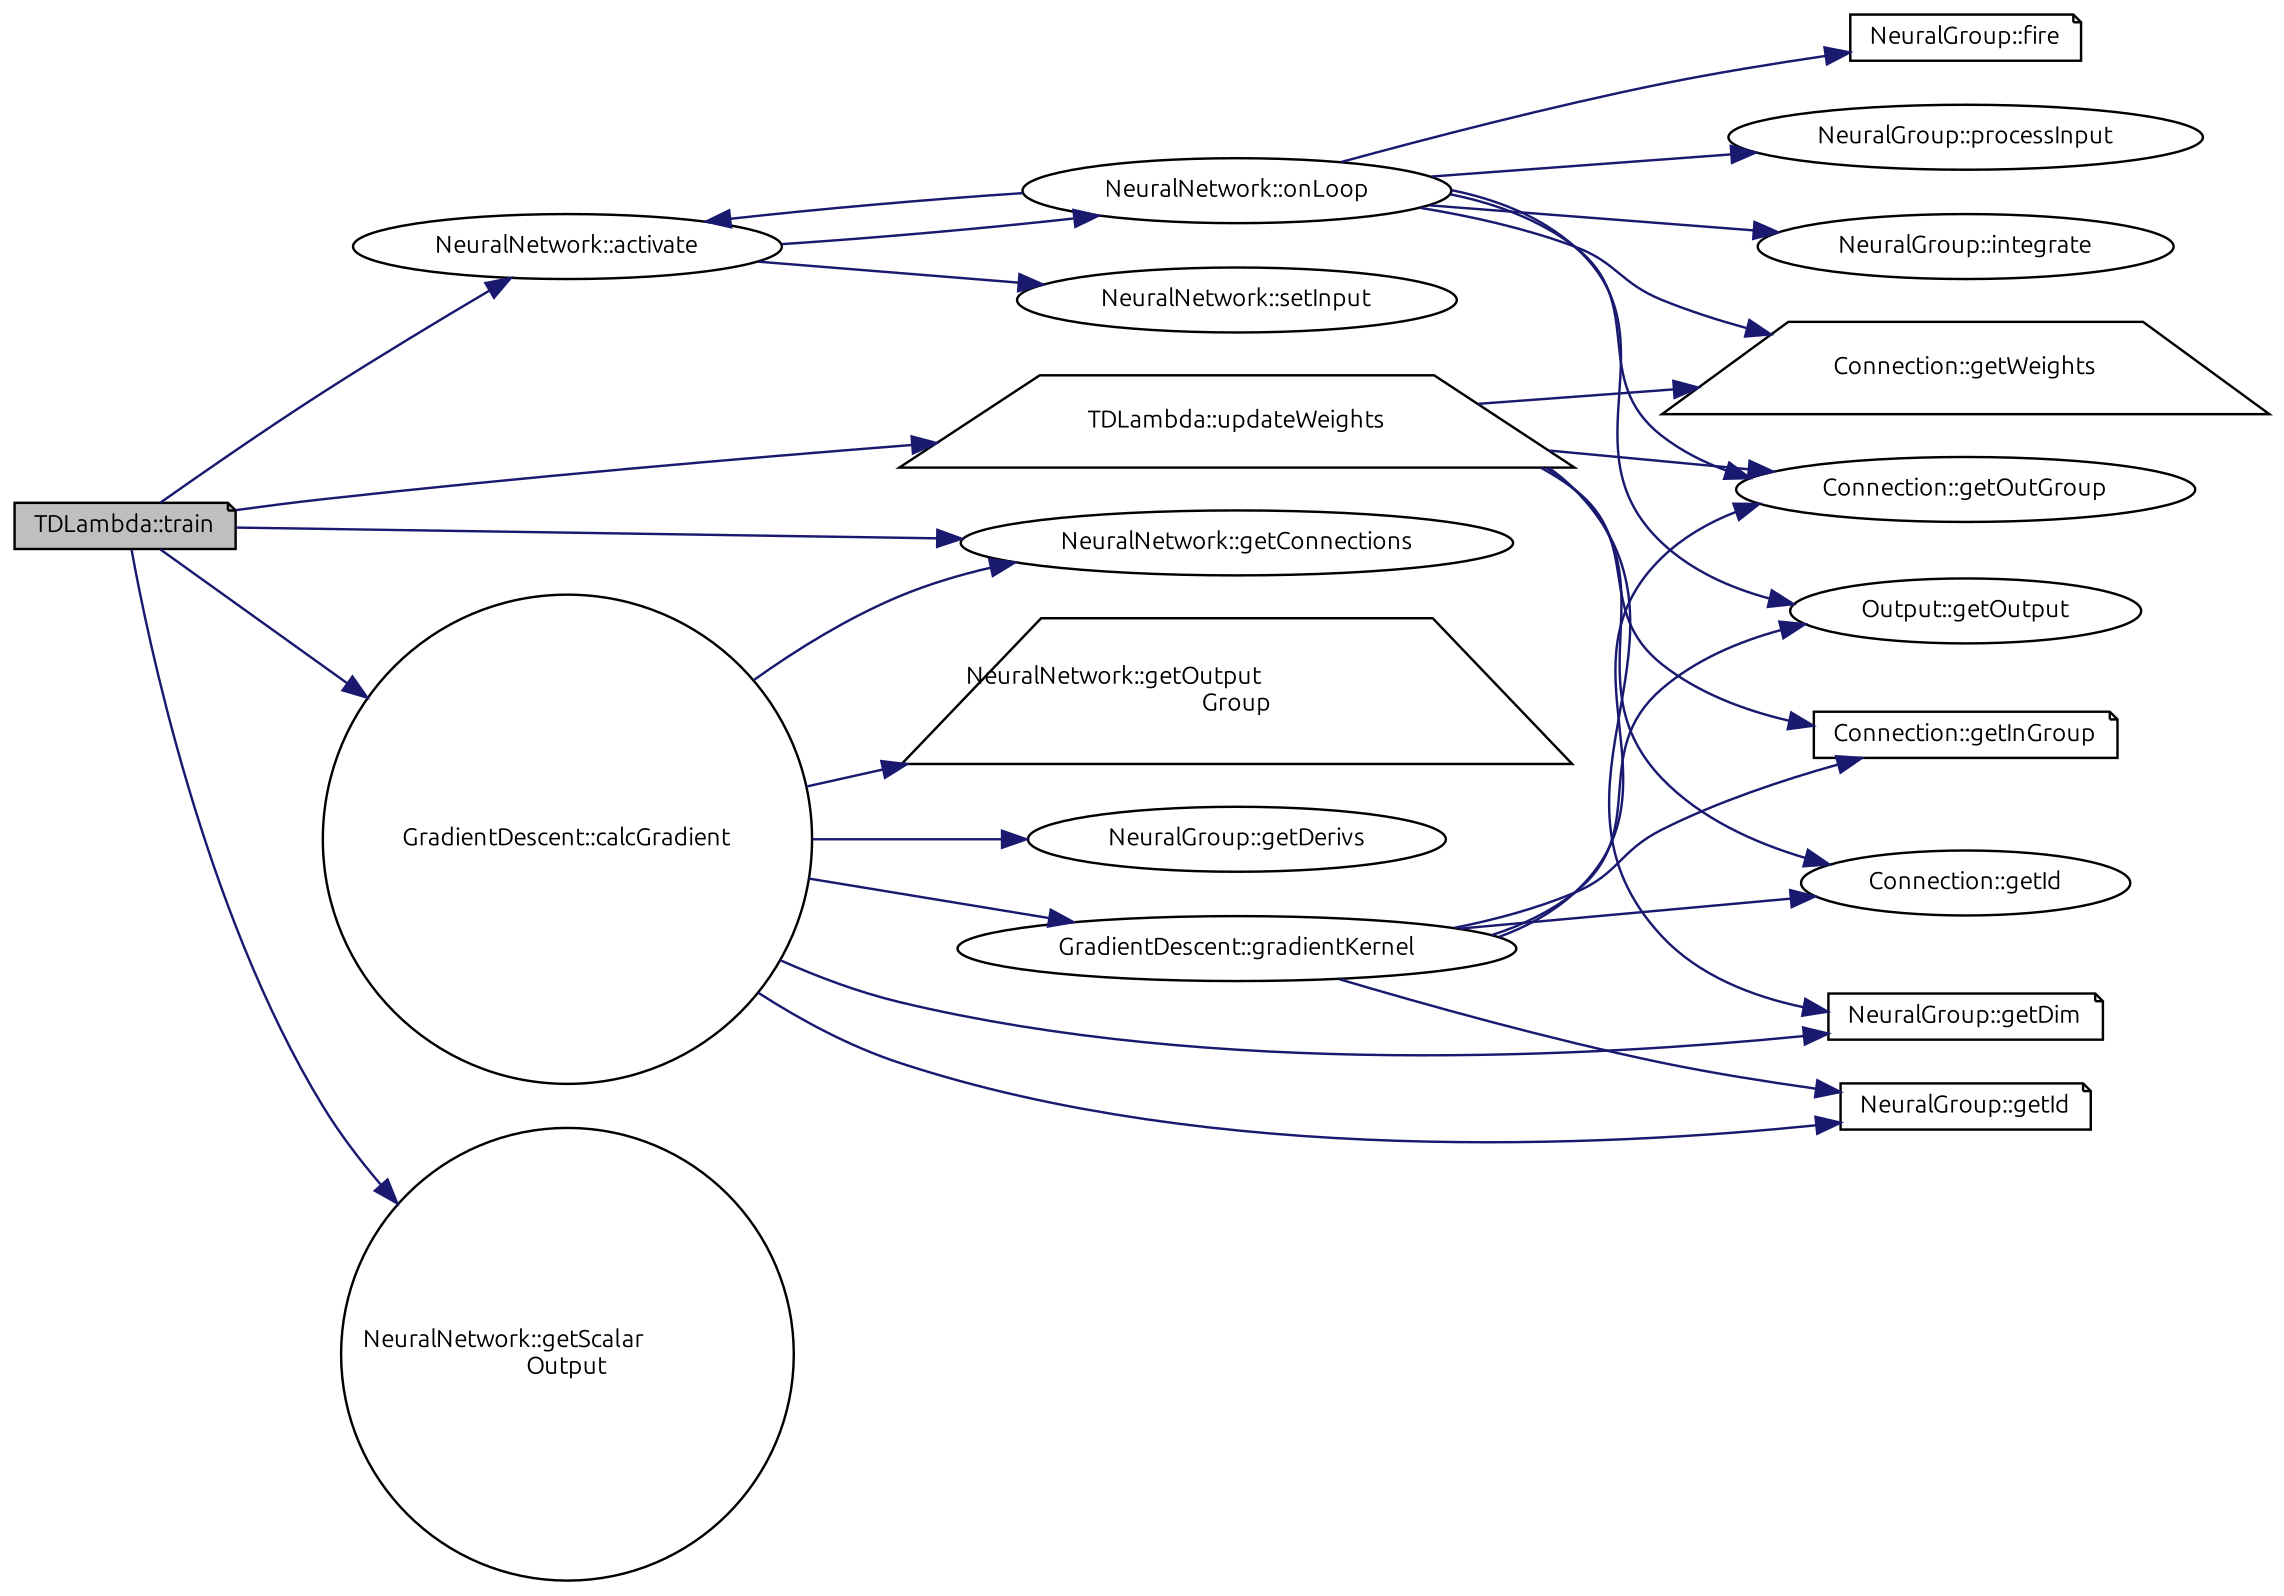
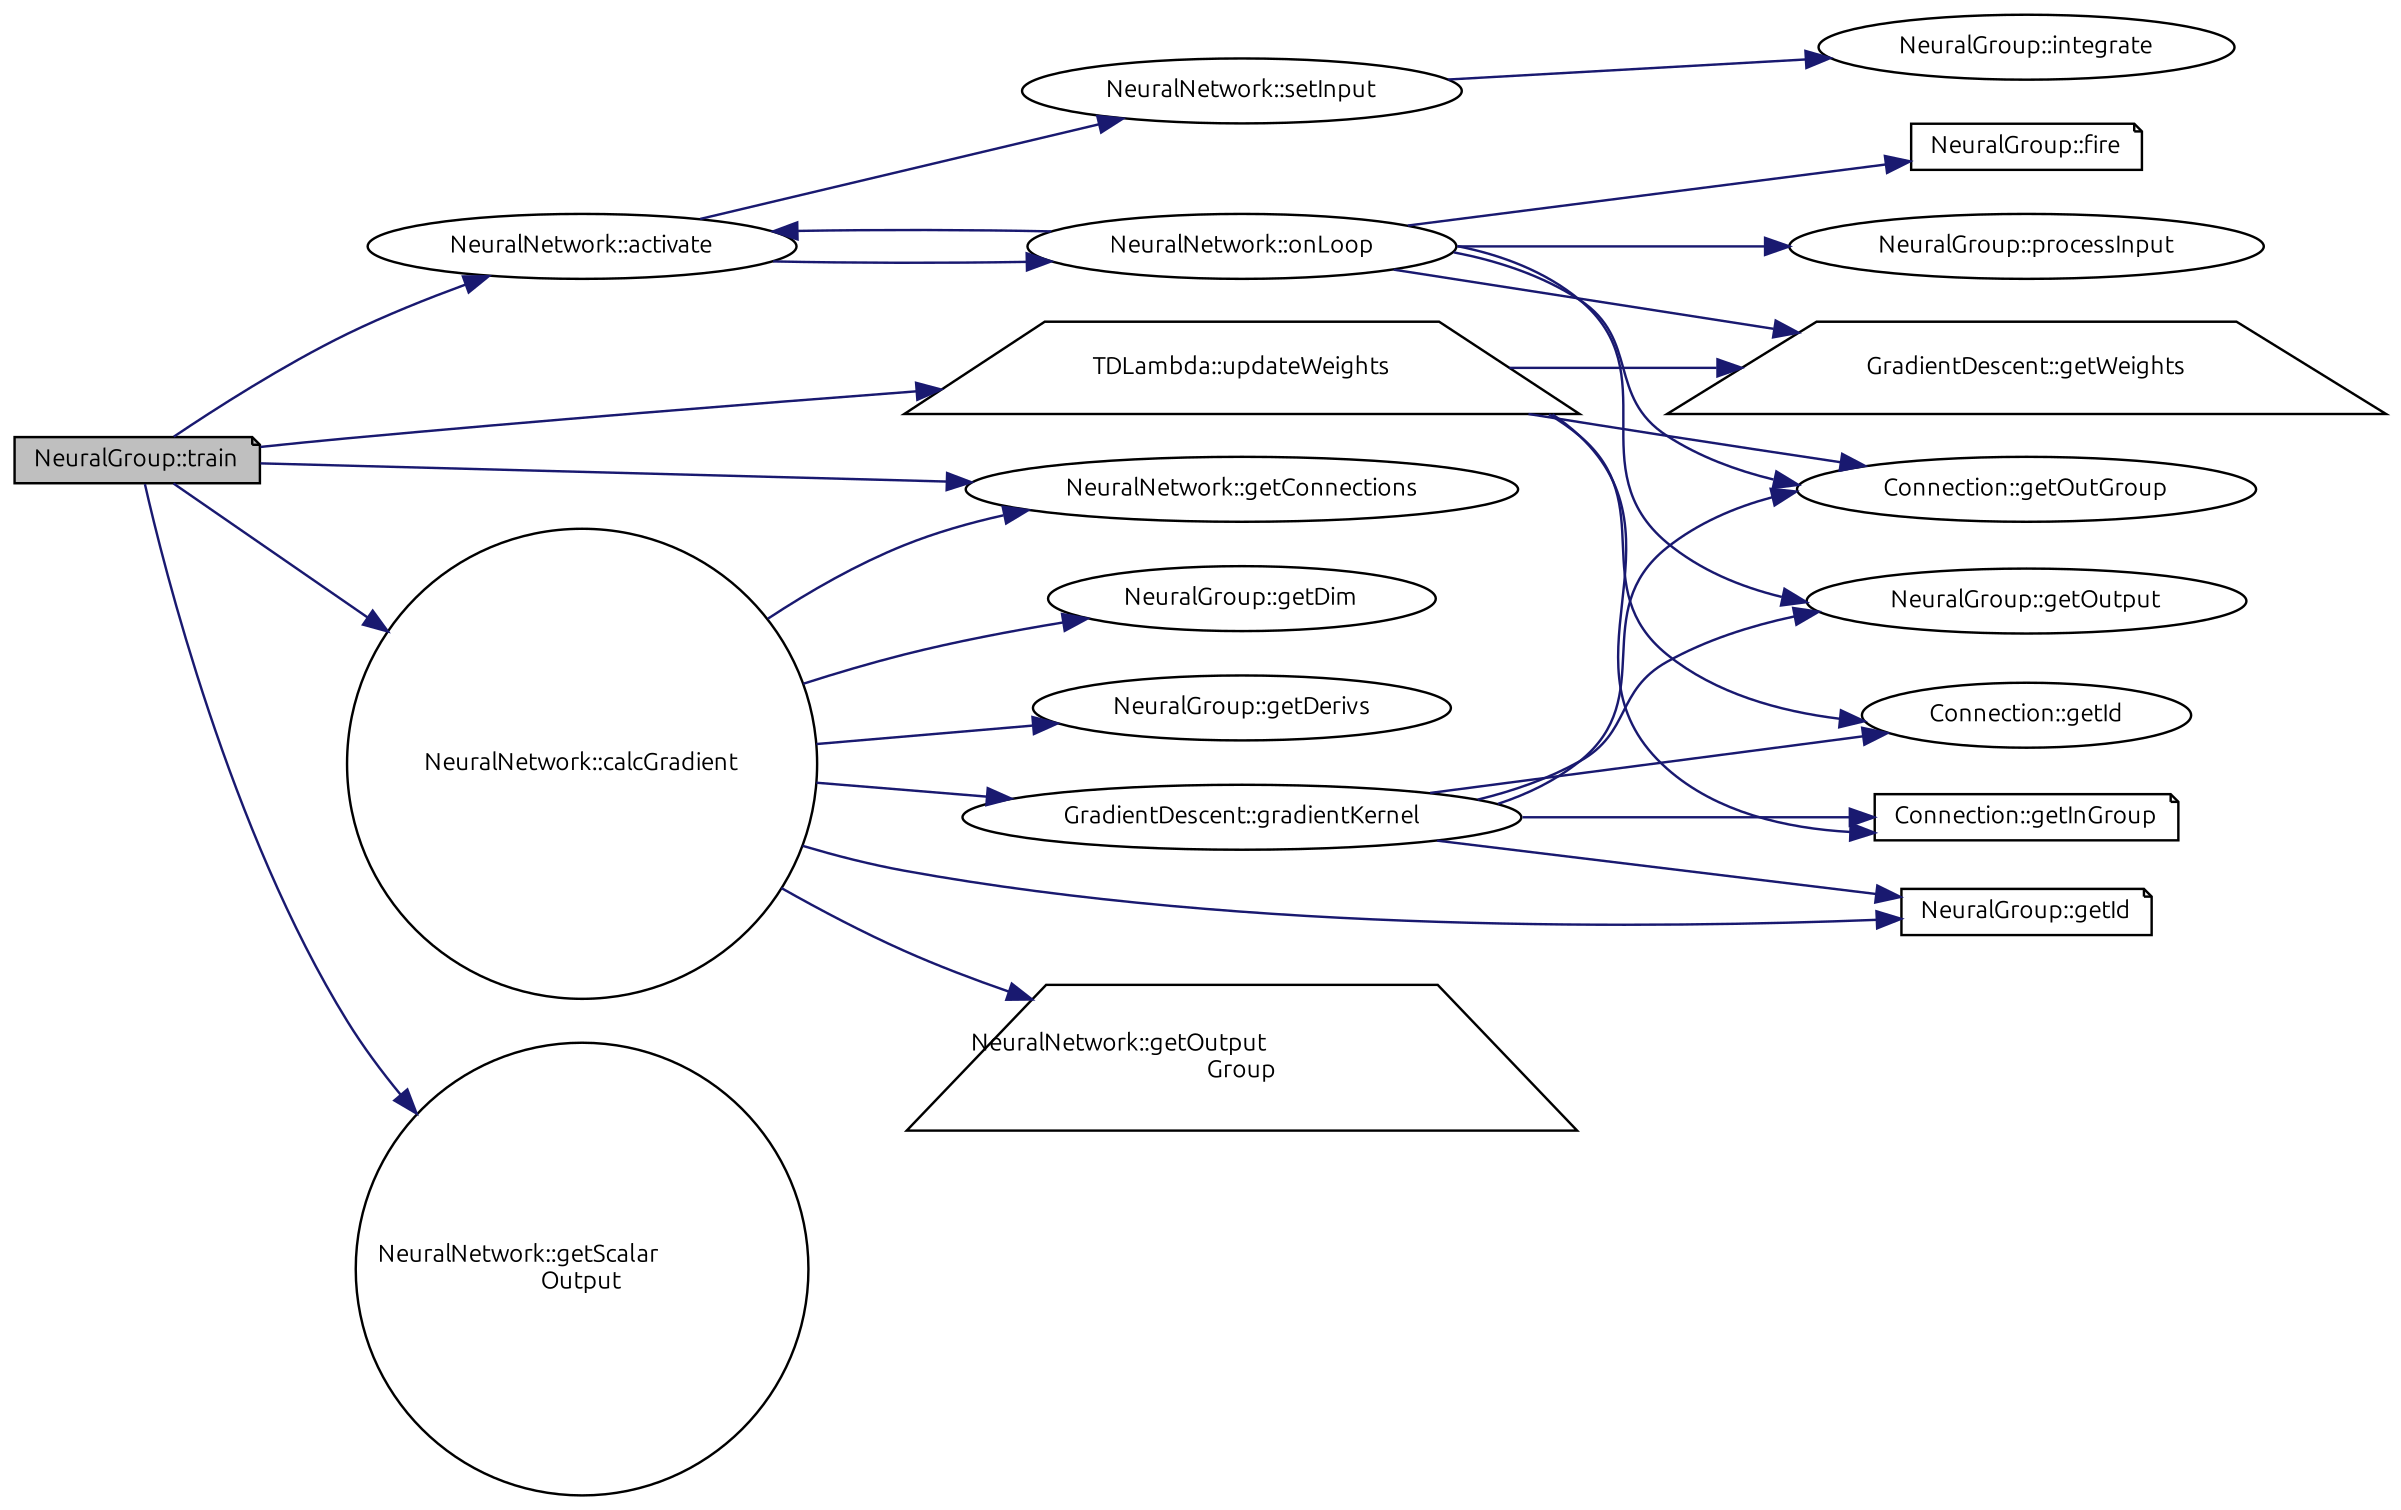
edge "NeuralNetwork::onLoop" -> "NeuralGroup::integrate": now "NeuralNetwork::setInput" -> "NeuralGroup::integrate"
node "Connection::getWeights": label "Connection::getWeights" -> "GradientDescent::getWeights"
node "TDLambda::train": label "TDLambda::train" -> "NeuralGroup::train"
node "Output::getOutput": label "Output::getOutput" -> "NeuralGroup::getOutput"
node "GradientDescent::calcGradient": label "GradientDescent::calcGradient" -> "NeuralNetwork::calcGradient"
edge "TDLambda::updateWeights" -> "NeuralGroup::getDim": removed
node "NeuralGroup::getDim": shape note -> ellipse
